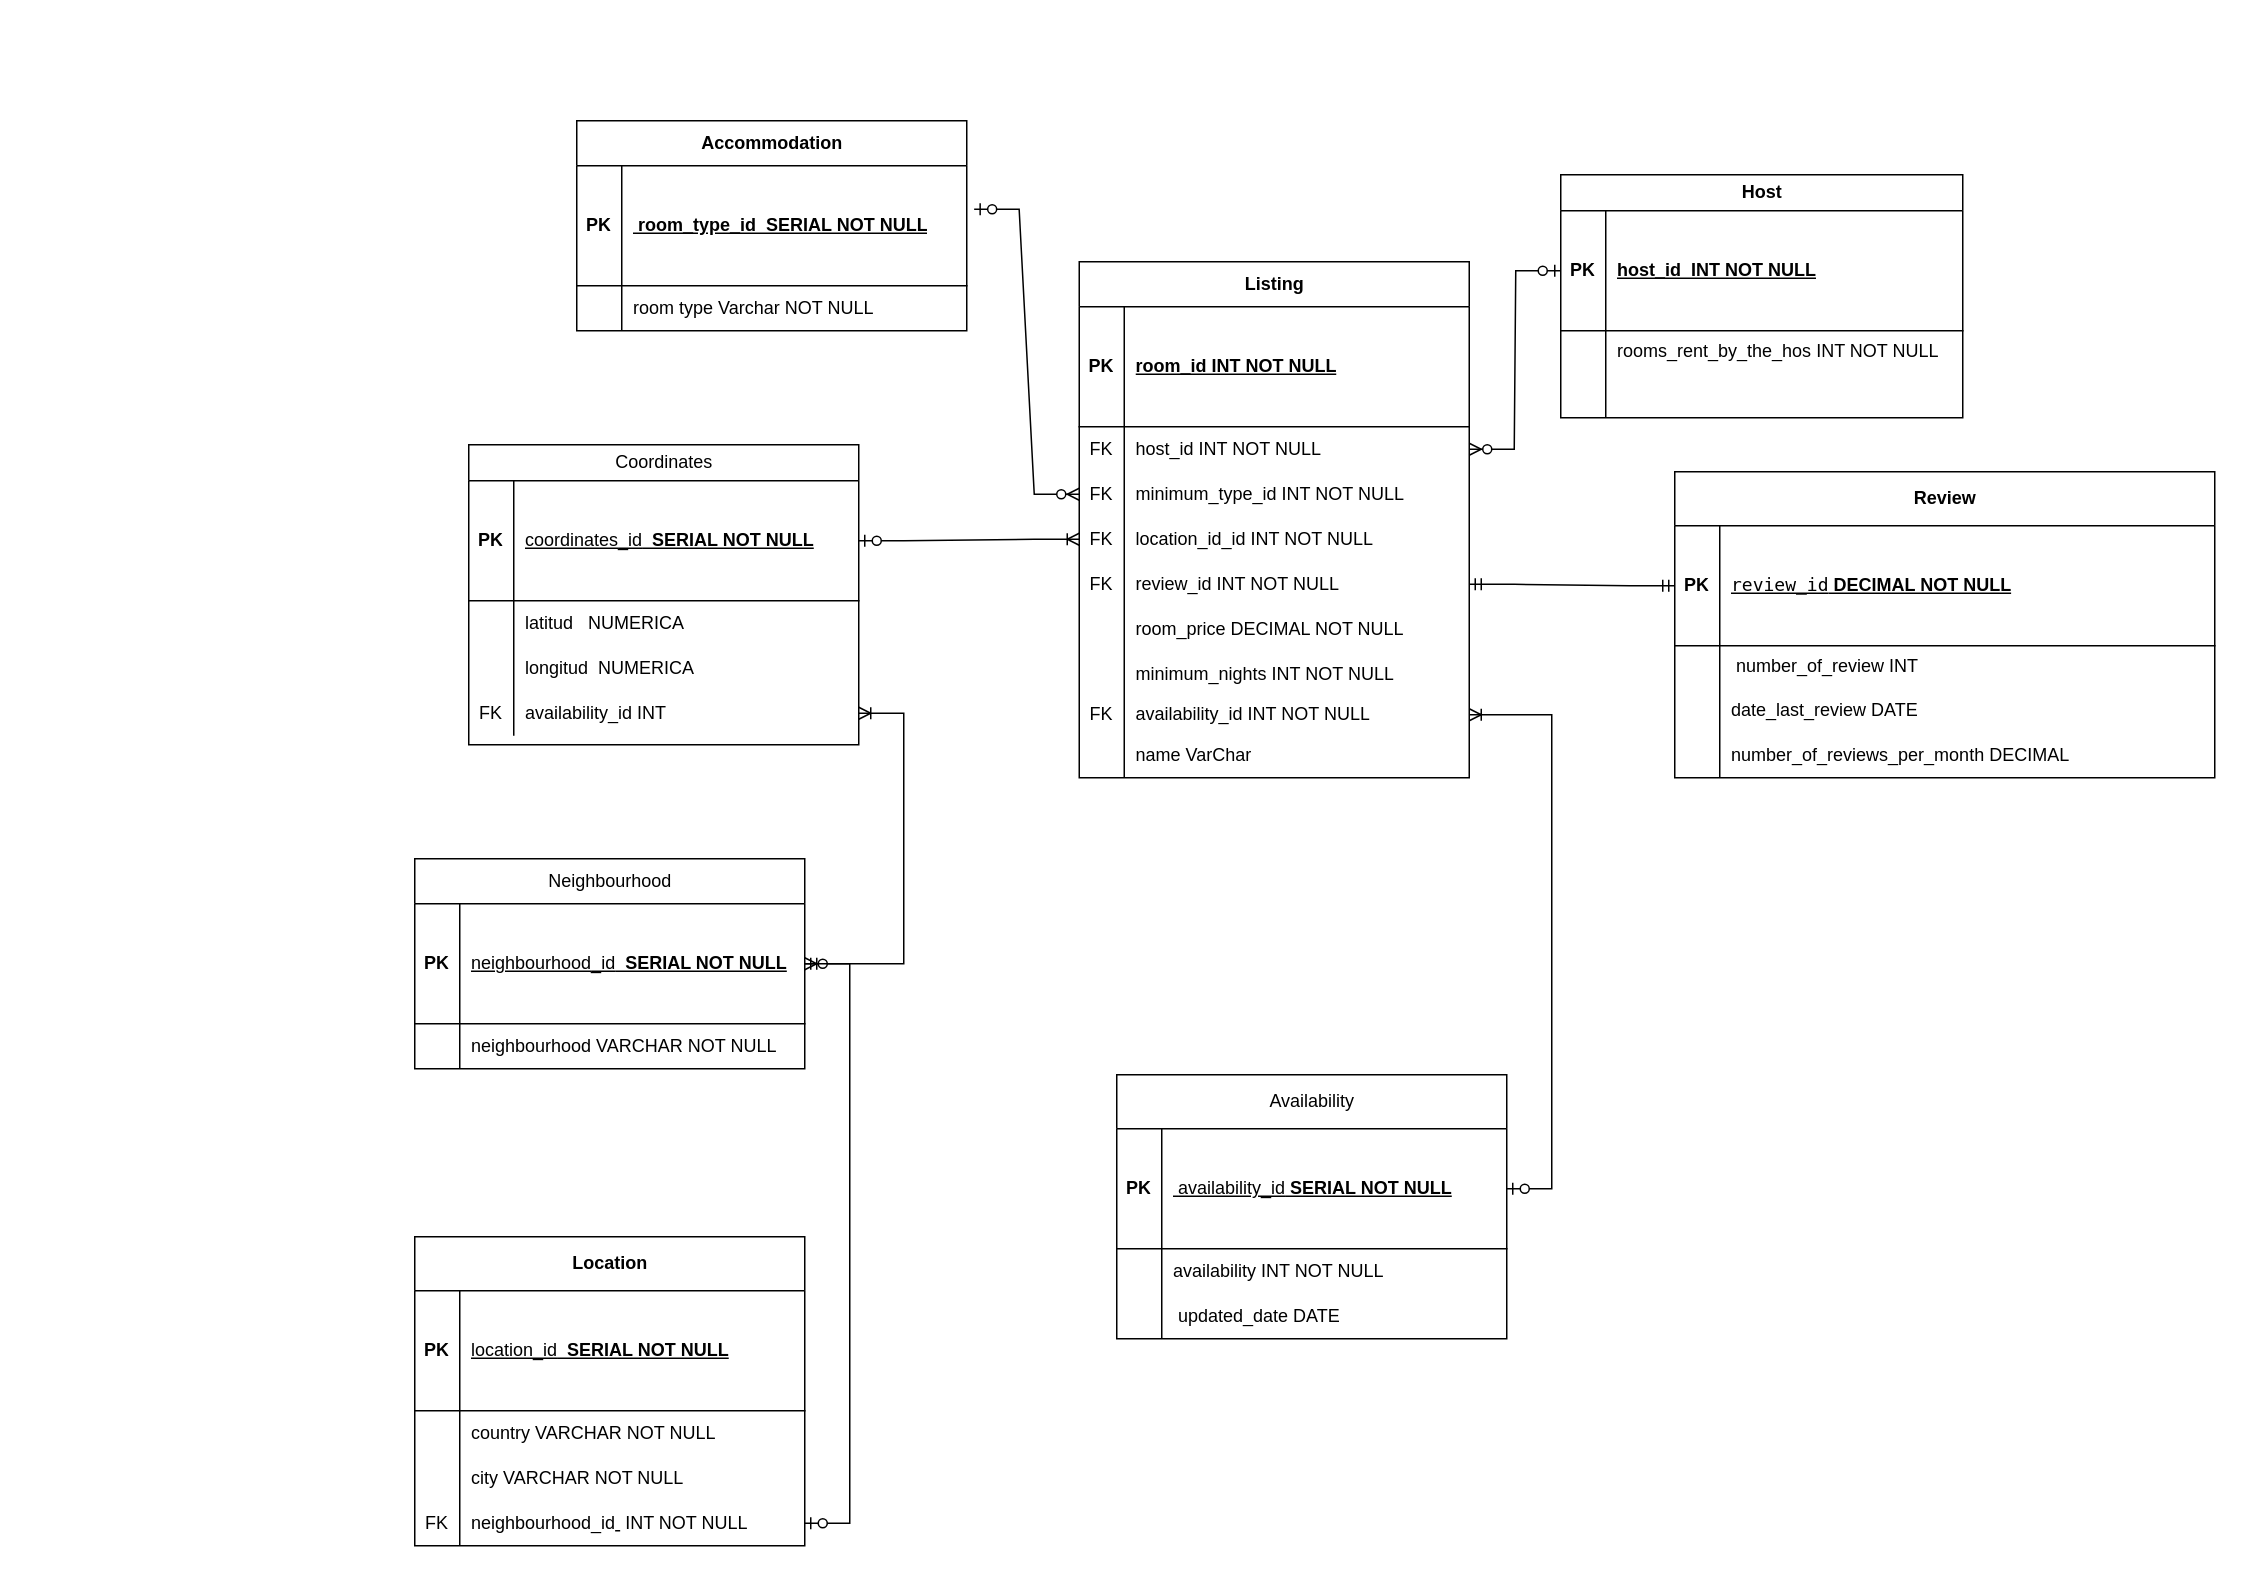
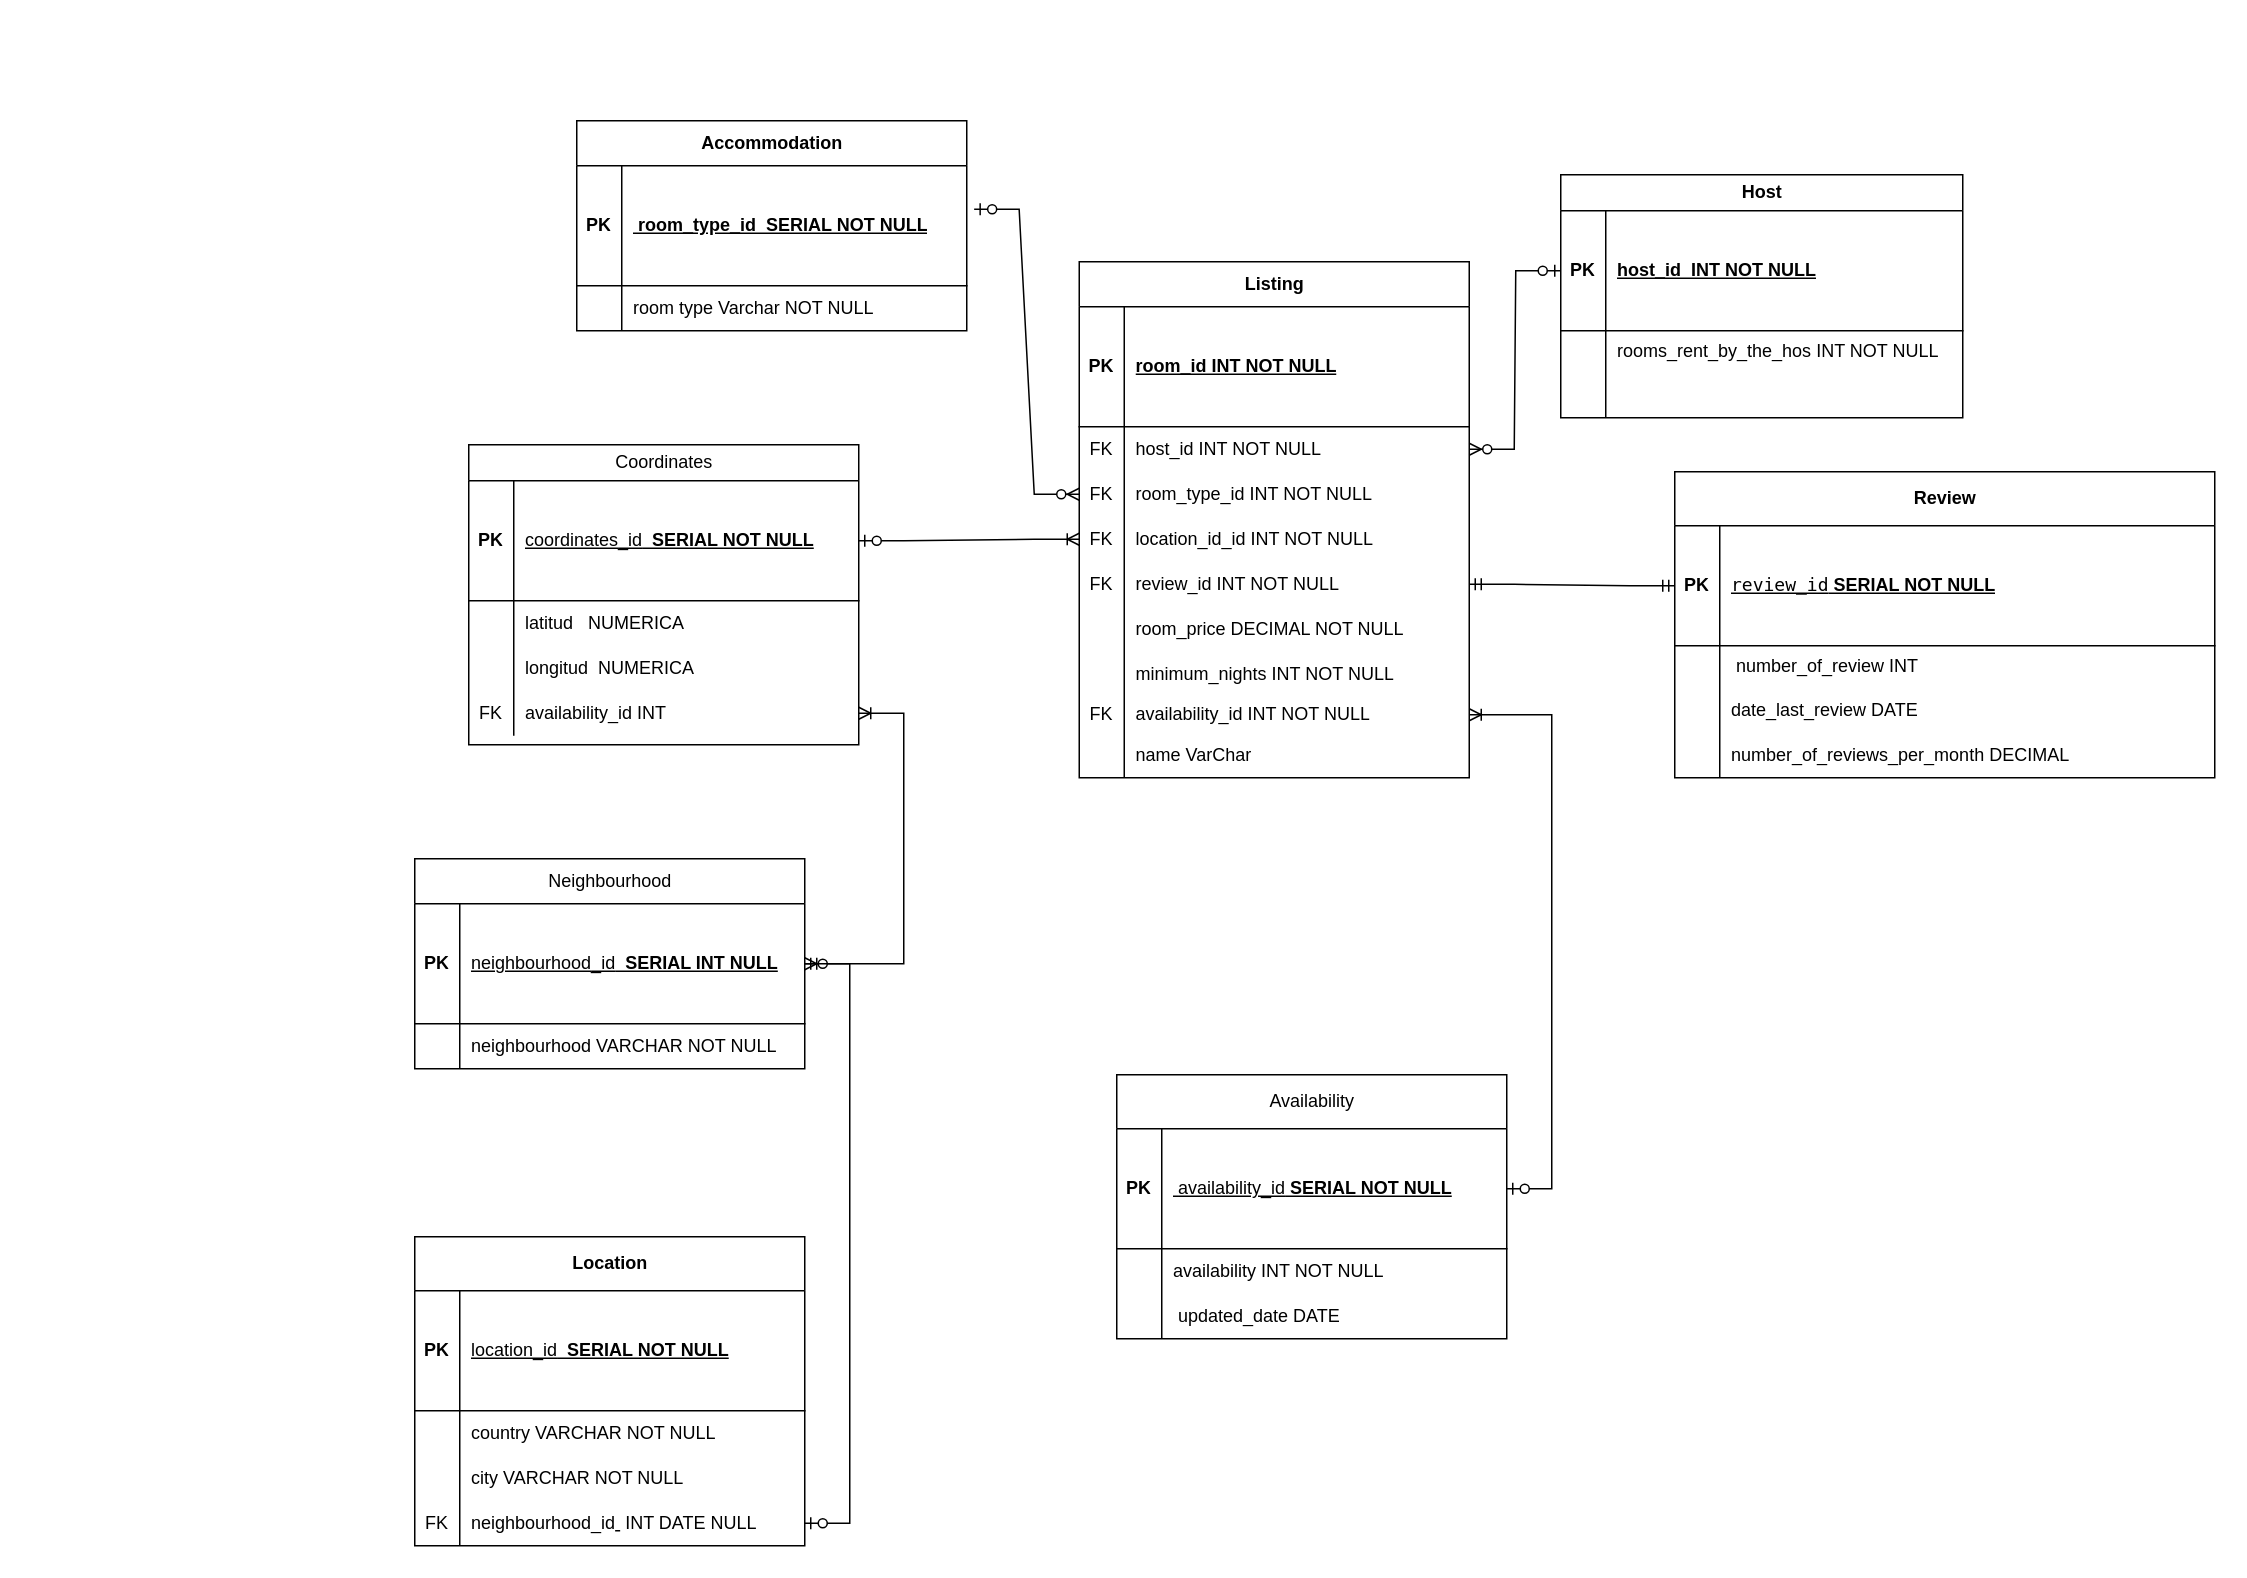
node "minimum_type_id INT NOT NULL": label "minimum_type_id INT NOT NULL" -> "room_type_id INT NOT NULL"
node "review_id DECIMAL NOT NULL": label "review_id DECIMAL NOT NULL" -> "review_id SERIAL NOT NULL"
node "neighbourhood_id SERIAL NOT NULL": label "neighbourhood_id SERIAL NOT NULL" -> "neighbourhood_id SERIAL INT NULL"
node "neighbourhood_id INT NOT NULL": label "neighbourhood_id INT NOT NULL" -> "neighbourhood_id INT DATE NULL"
